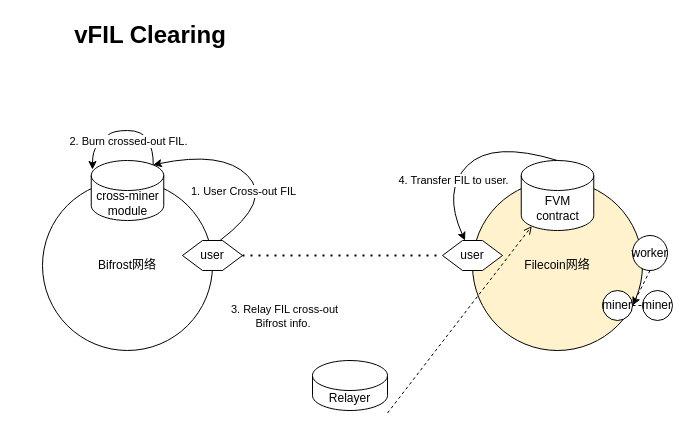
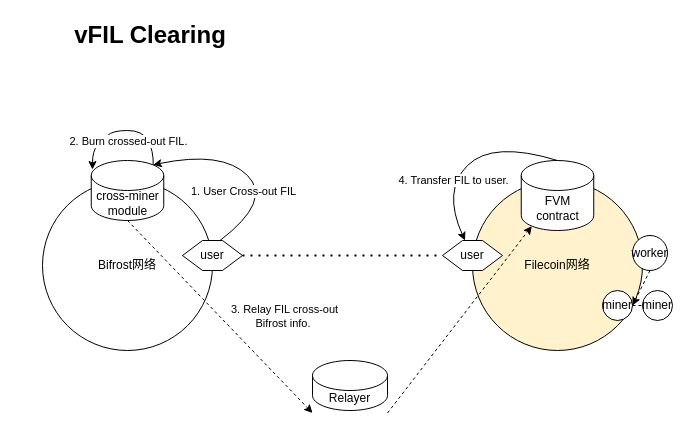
edge "Relayer" -> "FVM contract": arrowhead open -> classic
edge "cross-miner module" -> "Relayer": added
